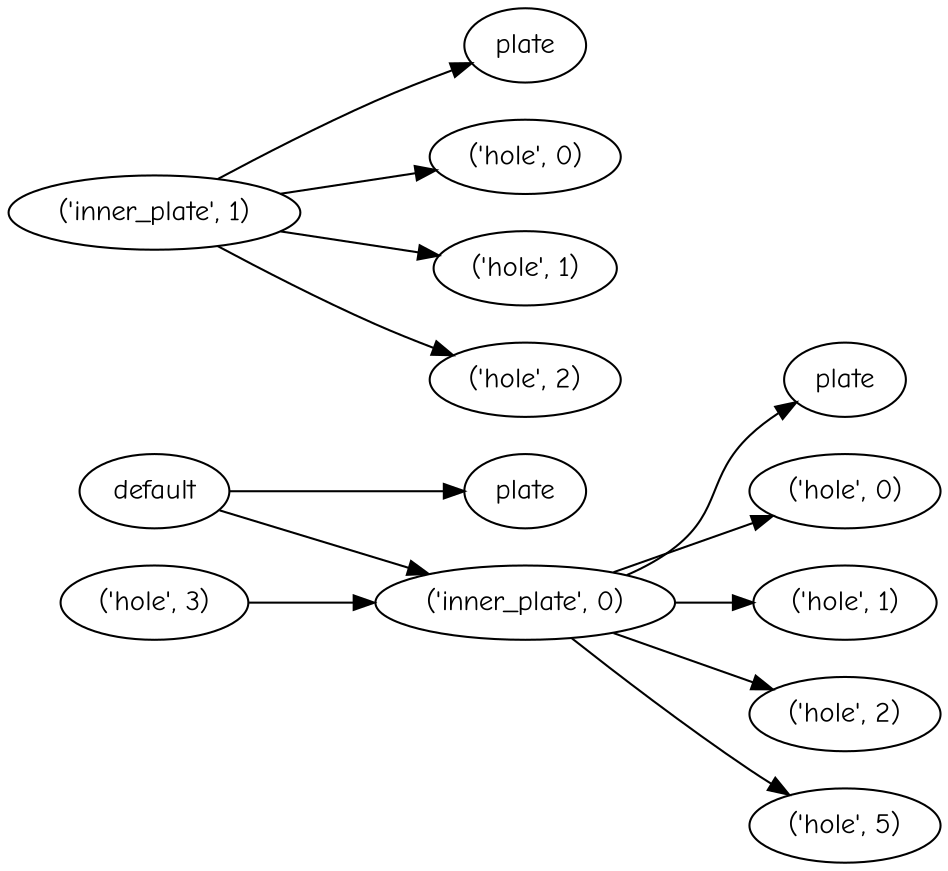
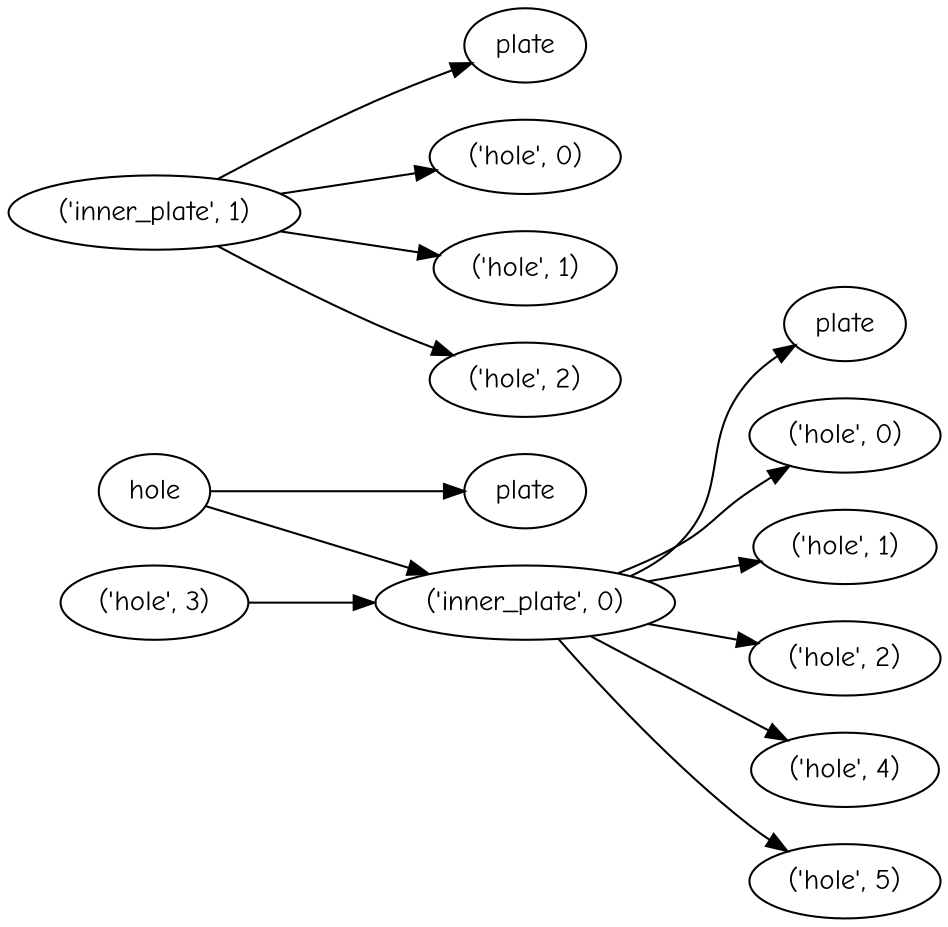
node "default": label "default" -> "hole"
node "('hole', 4)": added
